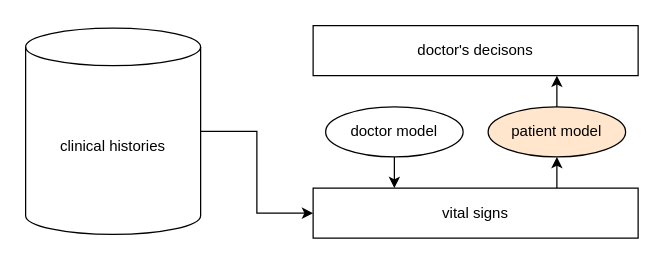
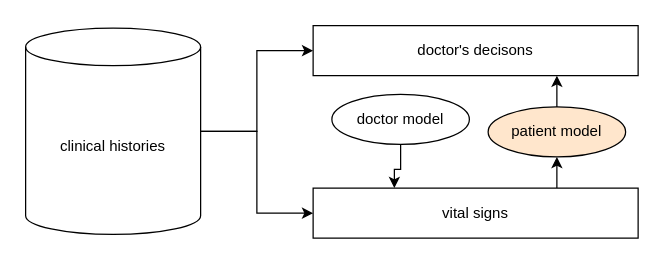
edge "clinical histories" -> "doctor's decisons": added
node "doctor model": moved (394, 132) -> (401, 119)
